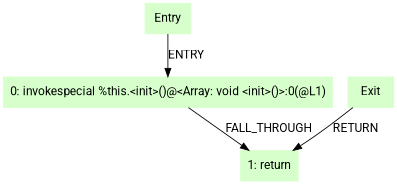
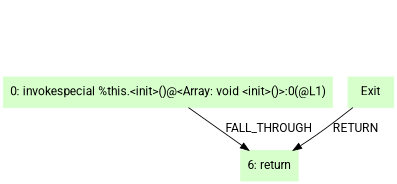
node "Entry": removed
node "1: return": label "1: return" -> "6: return"
